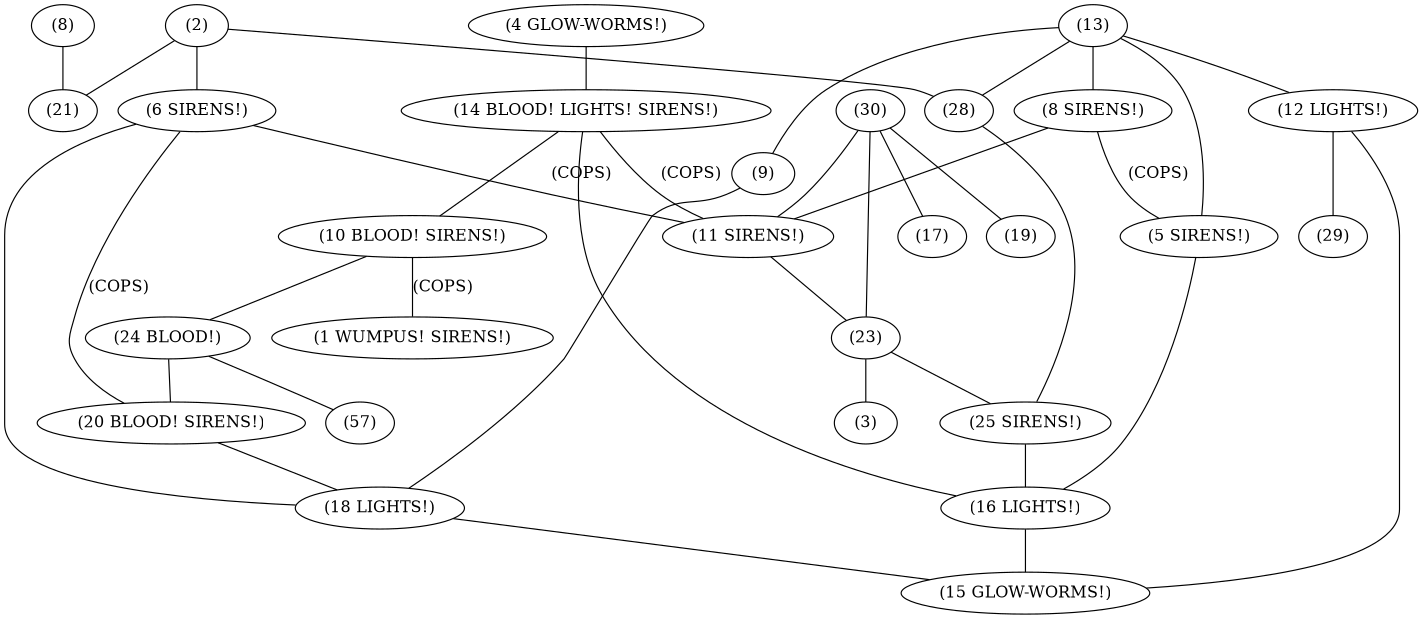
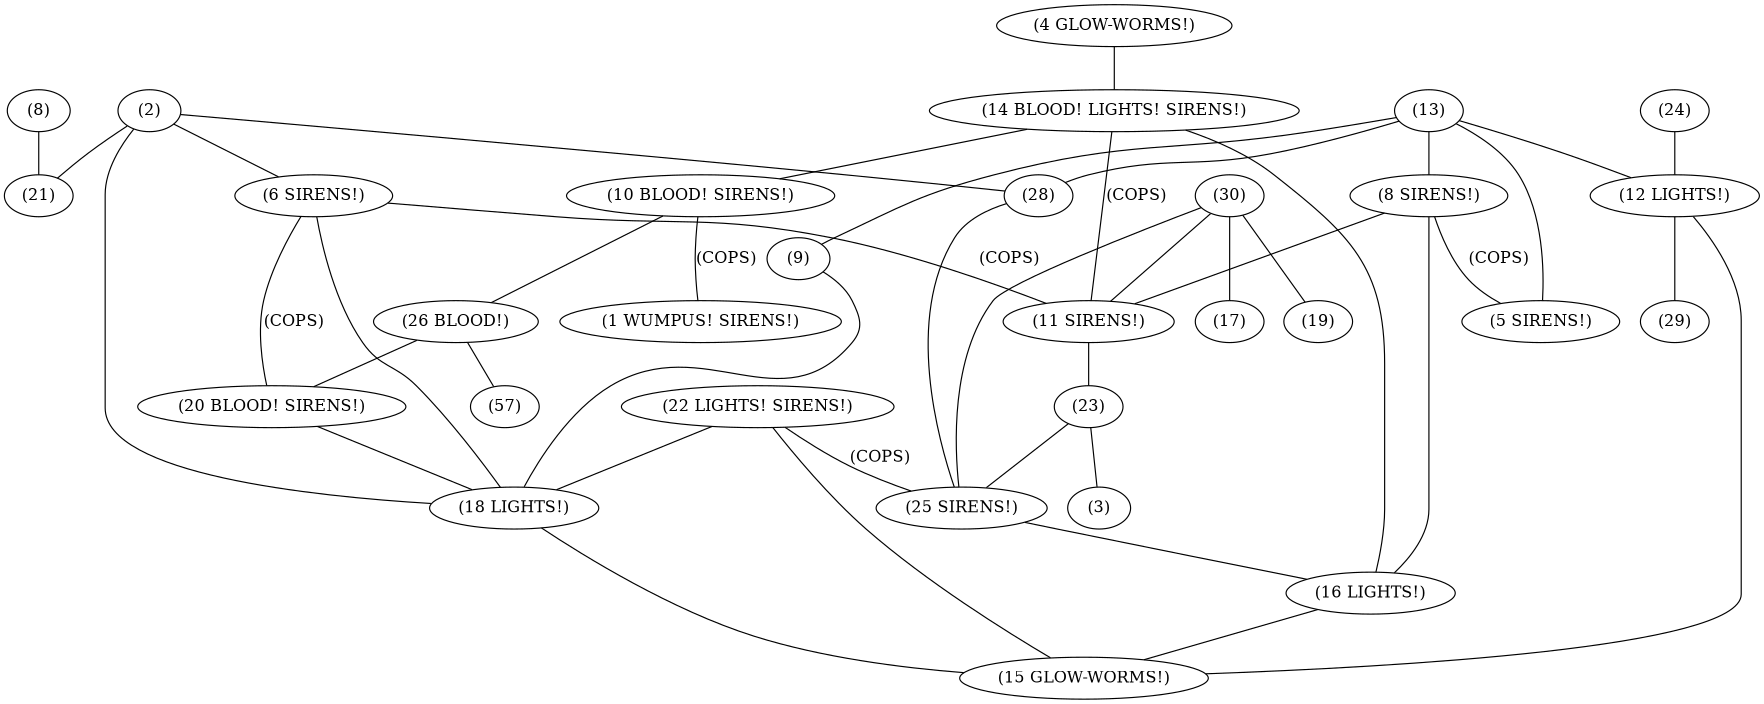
node "(24)": added
edge "(30)" -- "(23)": now "(30)" -- "(25 SIRENS!)"
node "(24 BLOOD!)": label "(24 BLOOD!)" -> "(26 BLOOD!)"
edge "(5 SIRENS!)" -- "(16 LIGHTS!)": now "(8 SIRENS!)" -- "(16 LIGHTS!)"
node "(22 LIGHTS! SIRENS!)": added
edge "(2)" -- "(18 LIGHTS!)": added
